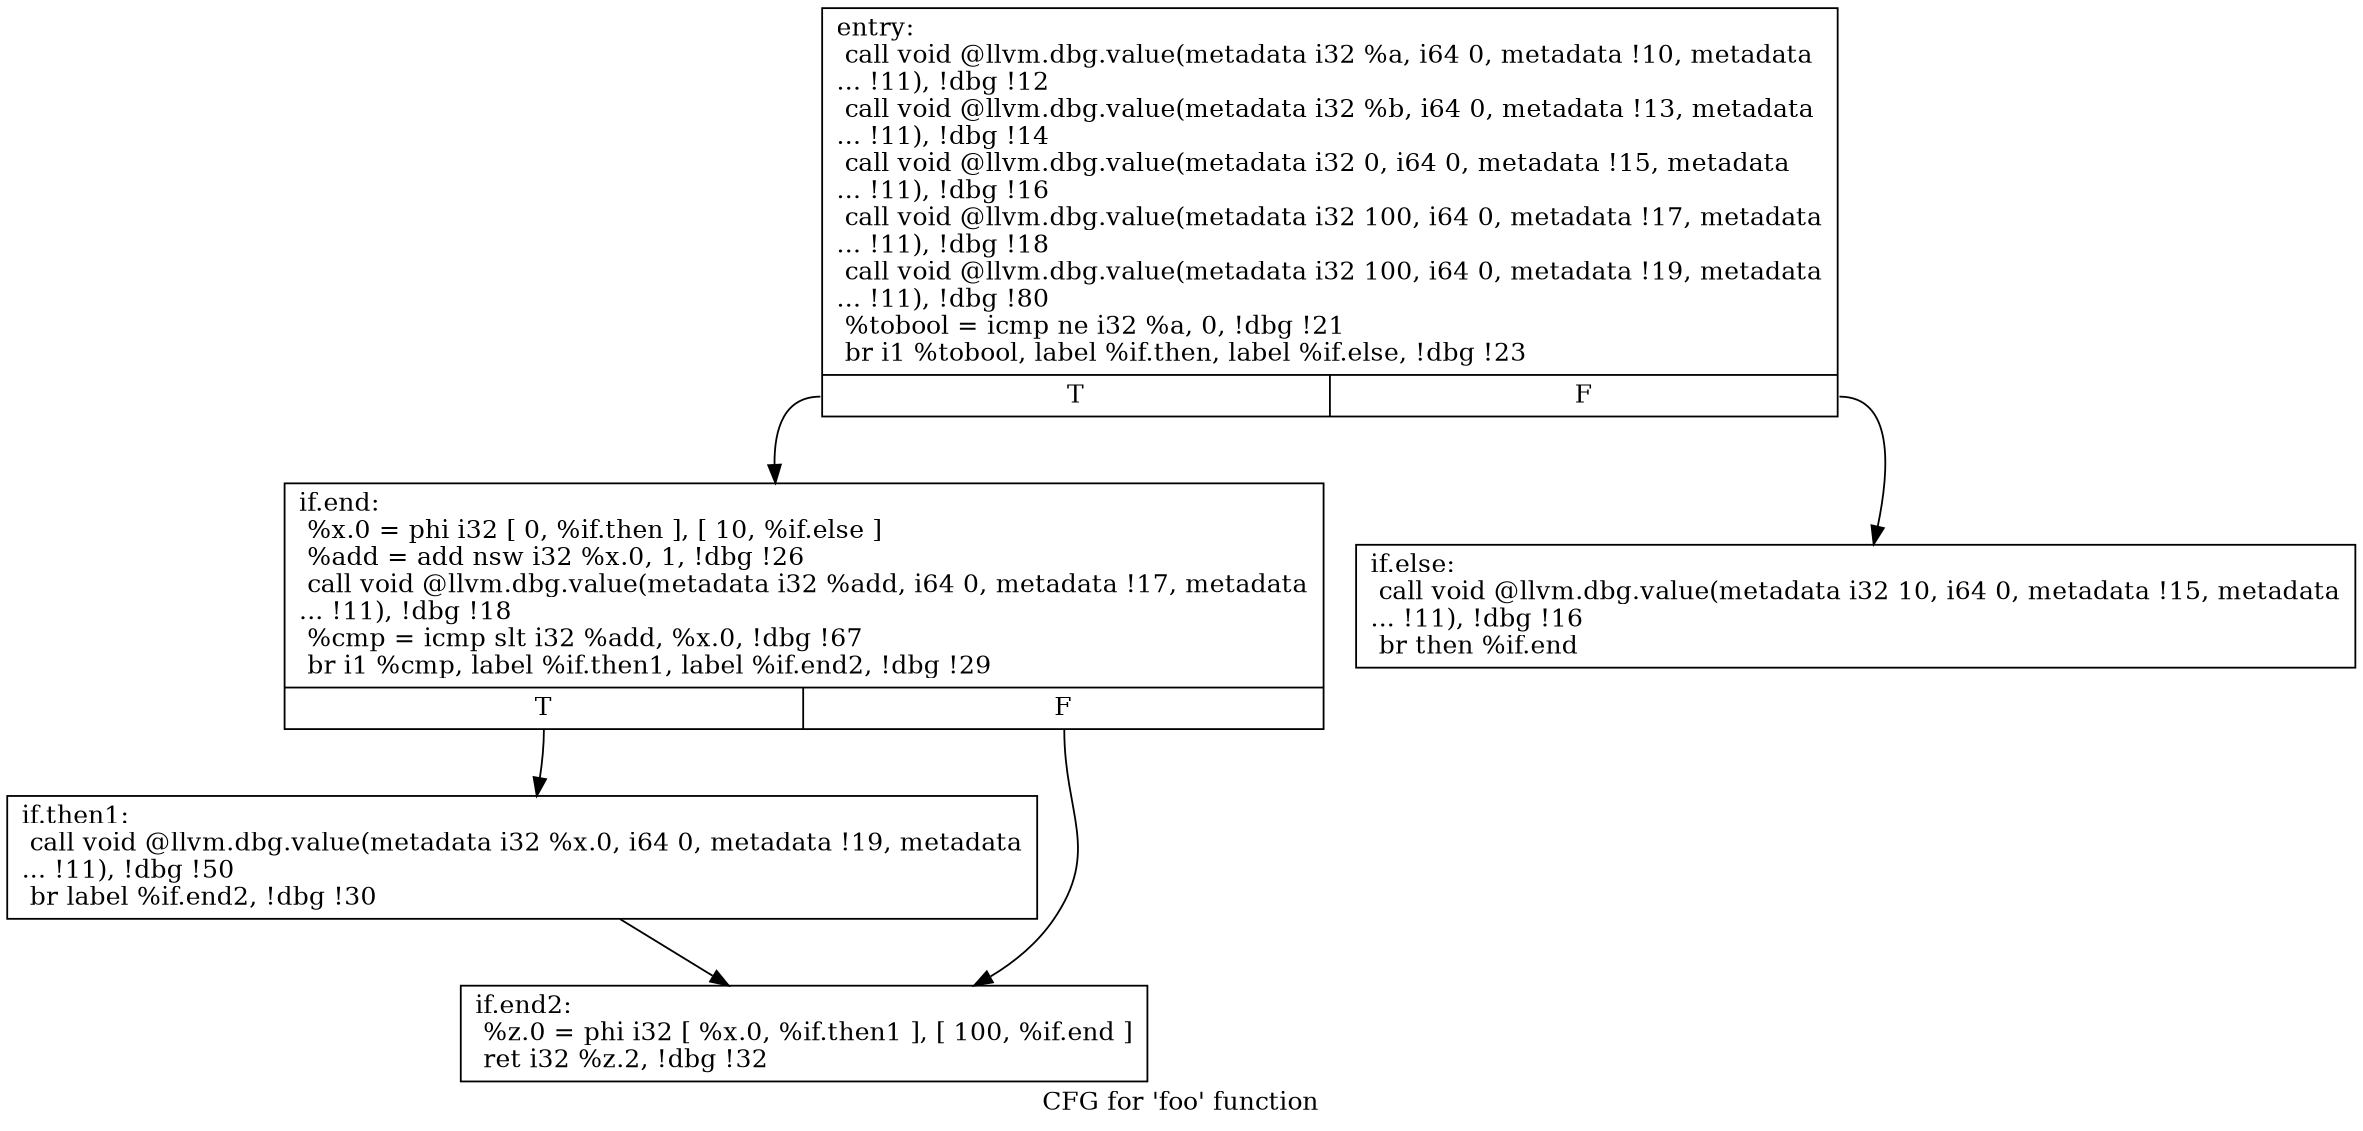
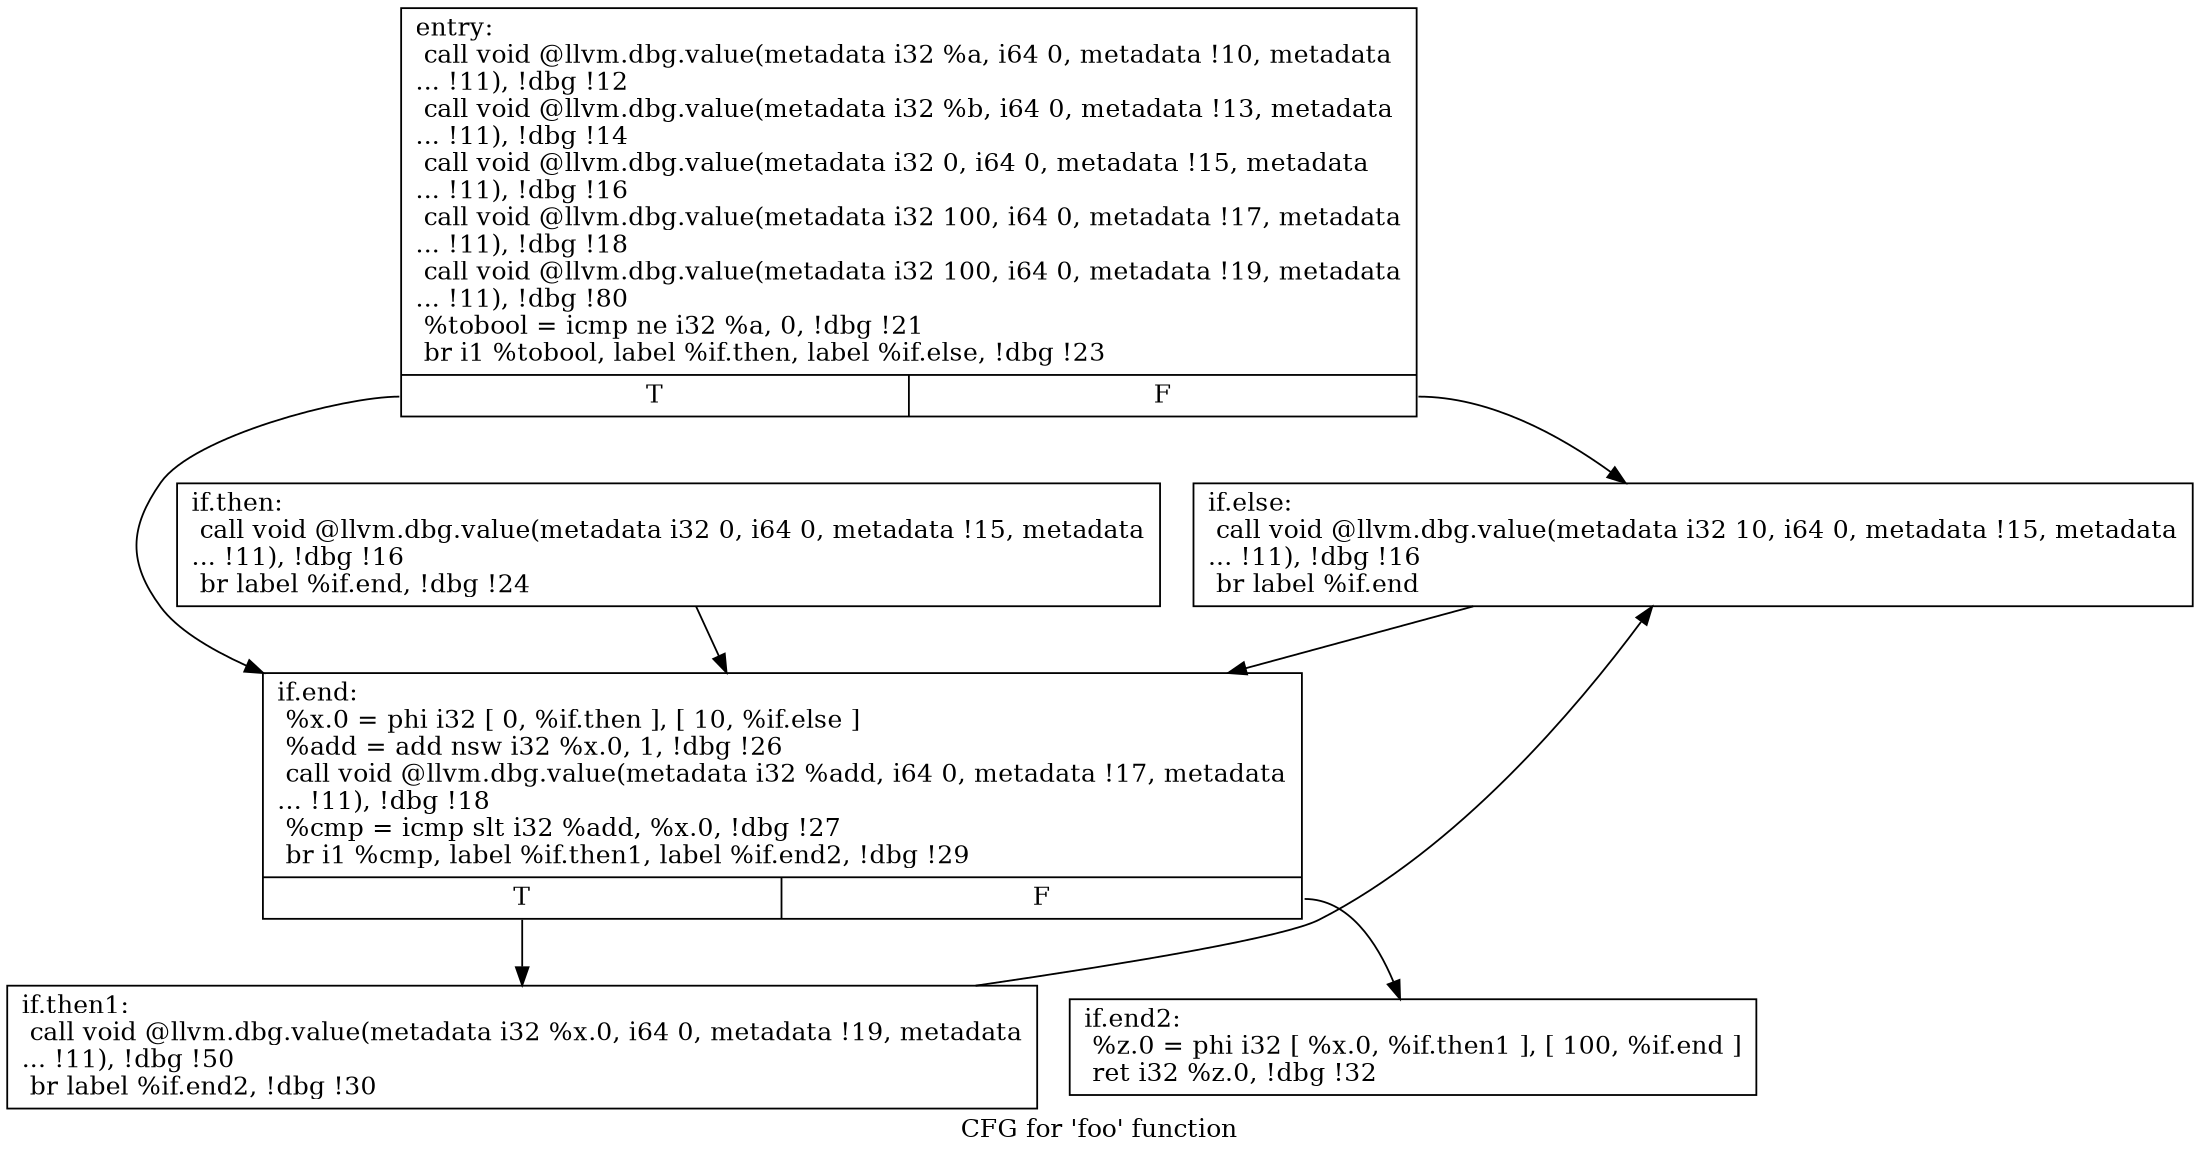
node "if.then:": added
edge "if.else:" -> "if.end:": added
node "if.end:": text "%cmp = icmp slt i32 %add, %x.0, !dbg !67" -> "%cmp = icmp slt i32 %add, %x.0, !dbg !27"
node "if.else:": text "br then %if.end" -> "br label %if.end"
edge "if.then1:" -> "if.end2:": now "if.then1:" -> "if.else:"
node "if.end2:": text "ret i32 %z.2, !dbg !32" -> "ret i32 %z.0, !dbg !32"
